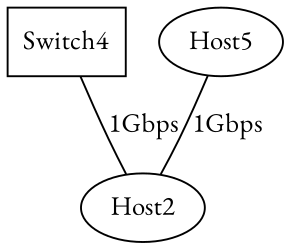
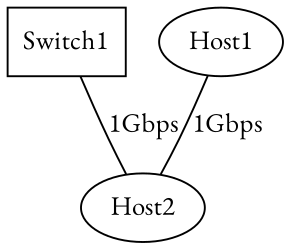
node "Switch4": label "Switch4" -> "Switch1"
node "Host5": label "Host5" -> "Host1"
